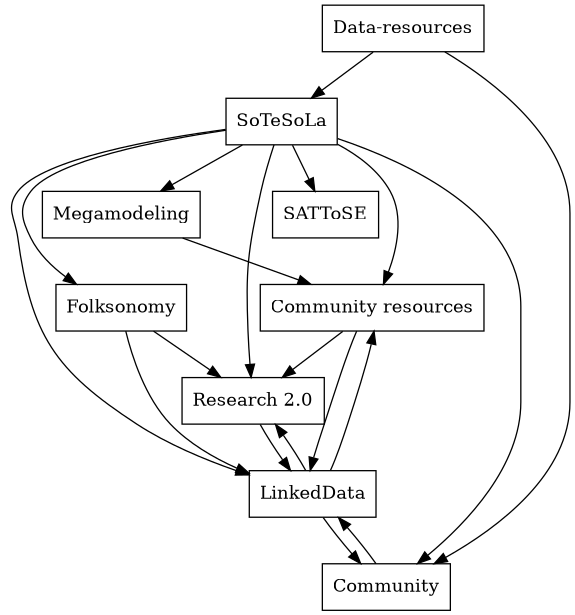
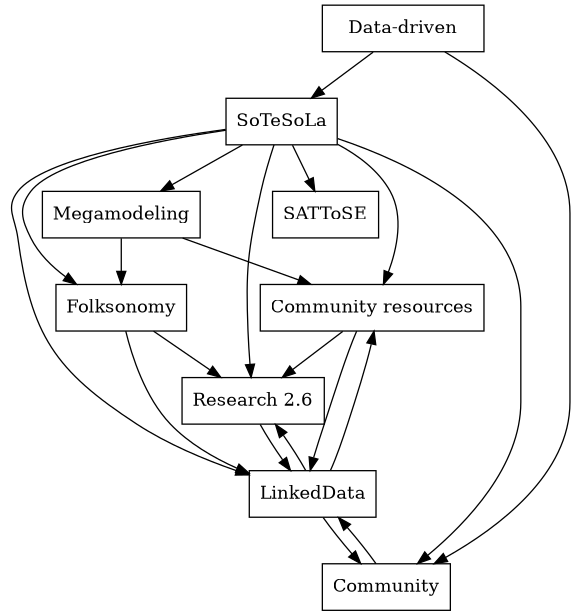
node "Data-resources": label "Data-resources" -> "Data-driven"
edge "Megamodeling" -> "Folksonomy": added
node "Research 2.0": label "Research 2.0" -> "Research 2.6"
